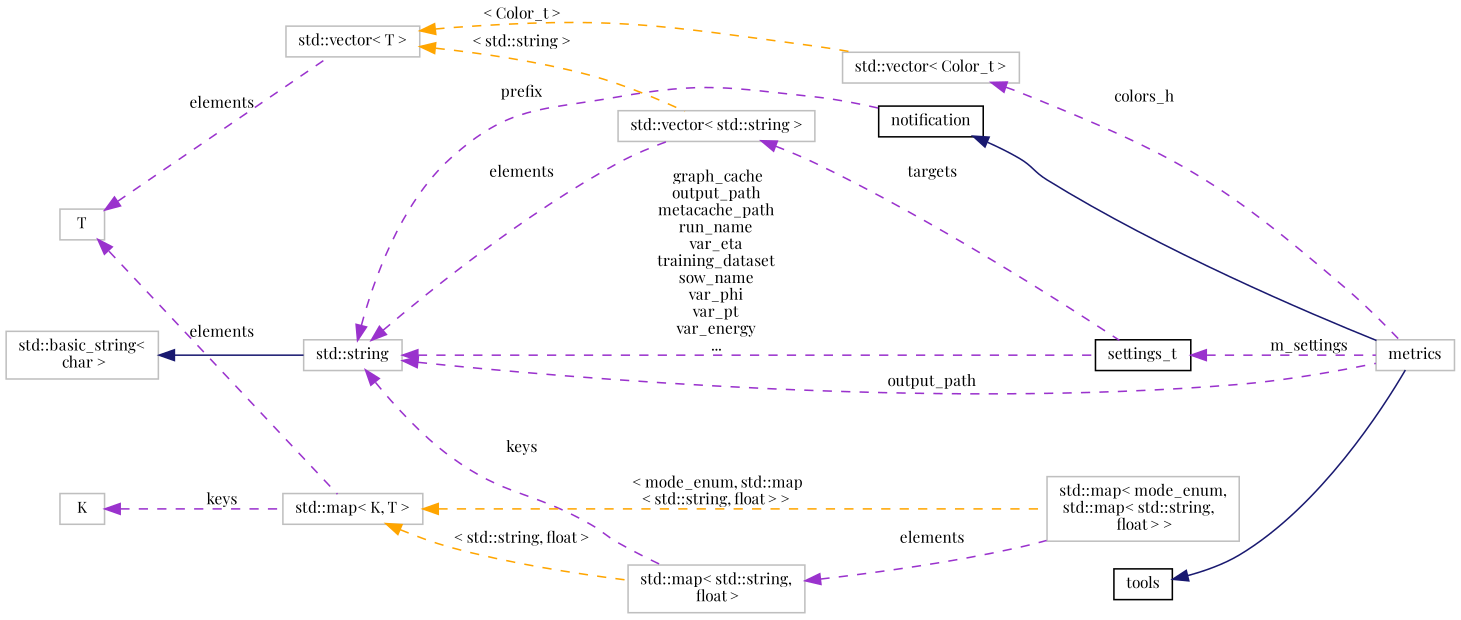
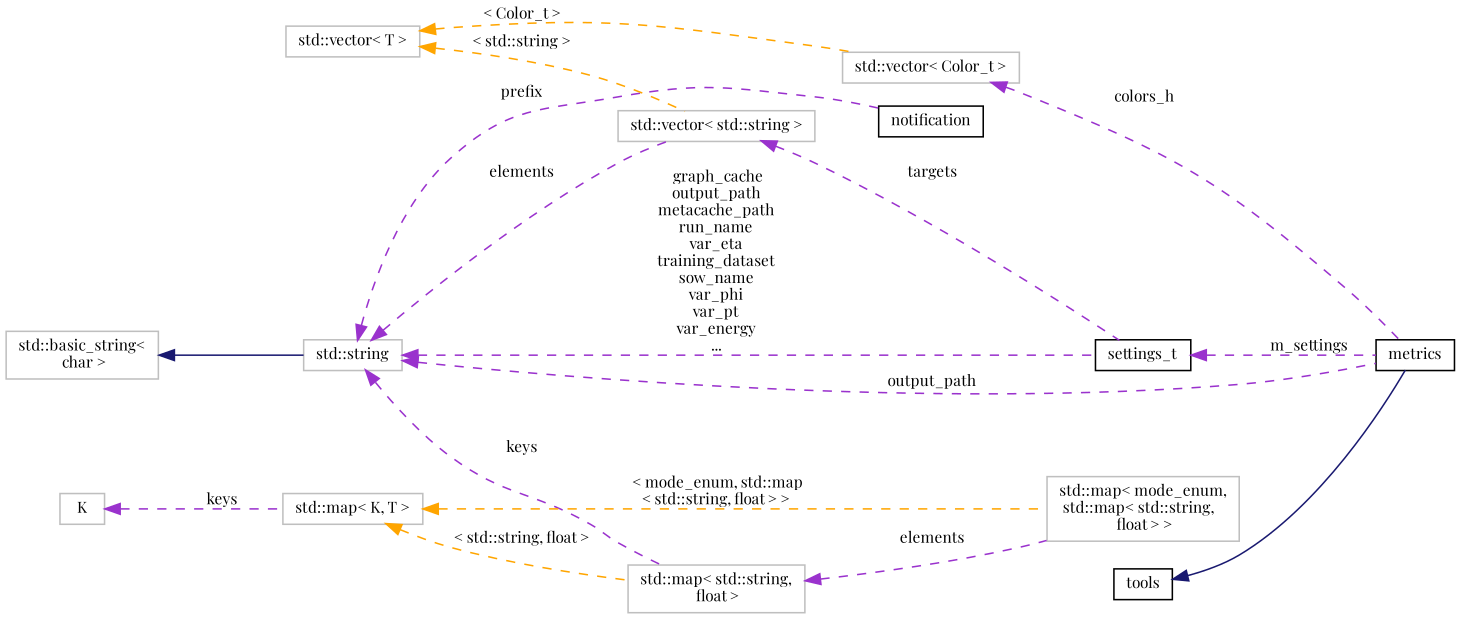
node "T": removed
edge "metrics" -> "notification": removed
node "metrics": color grey75 -> black
